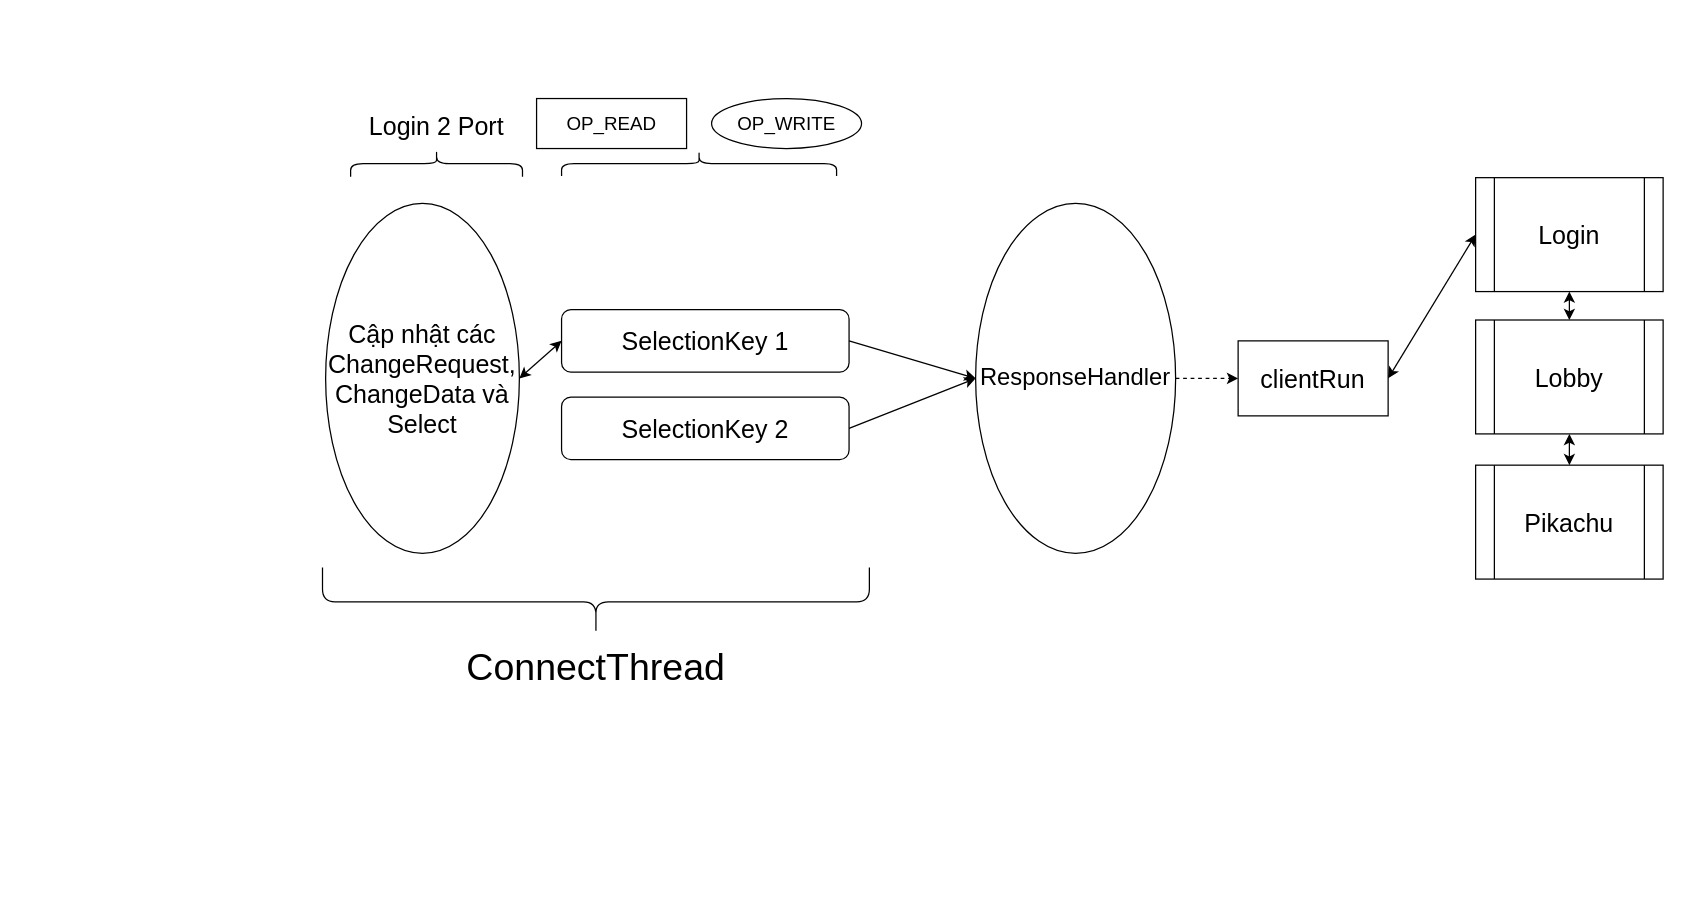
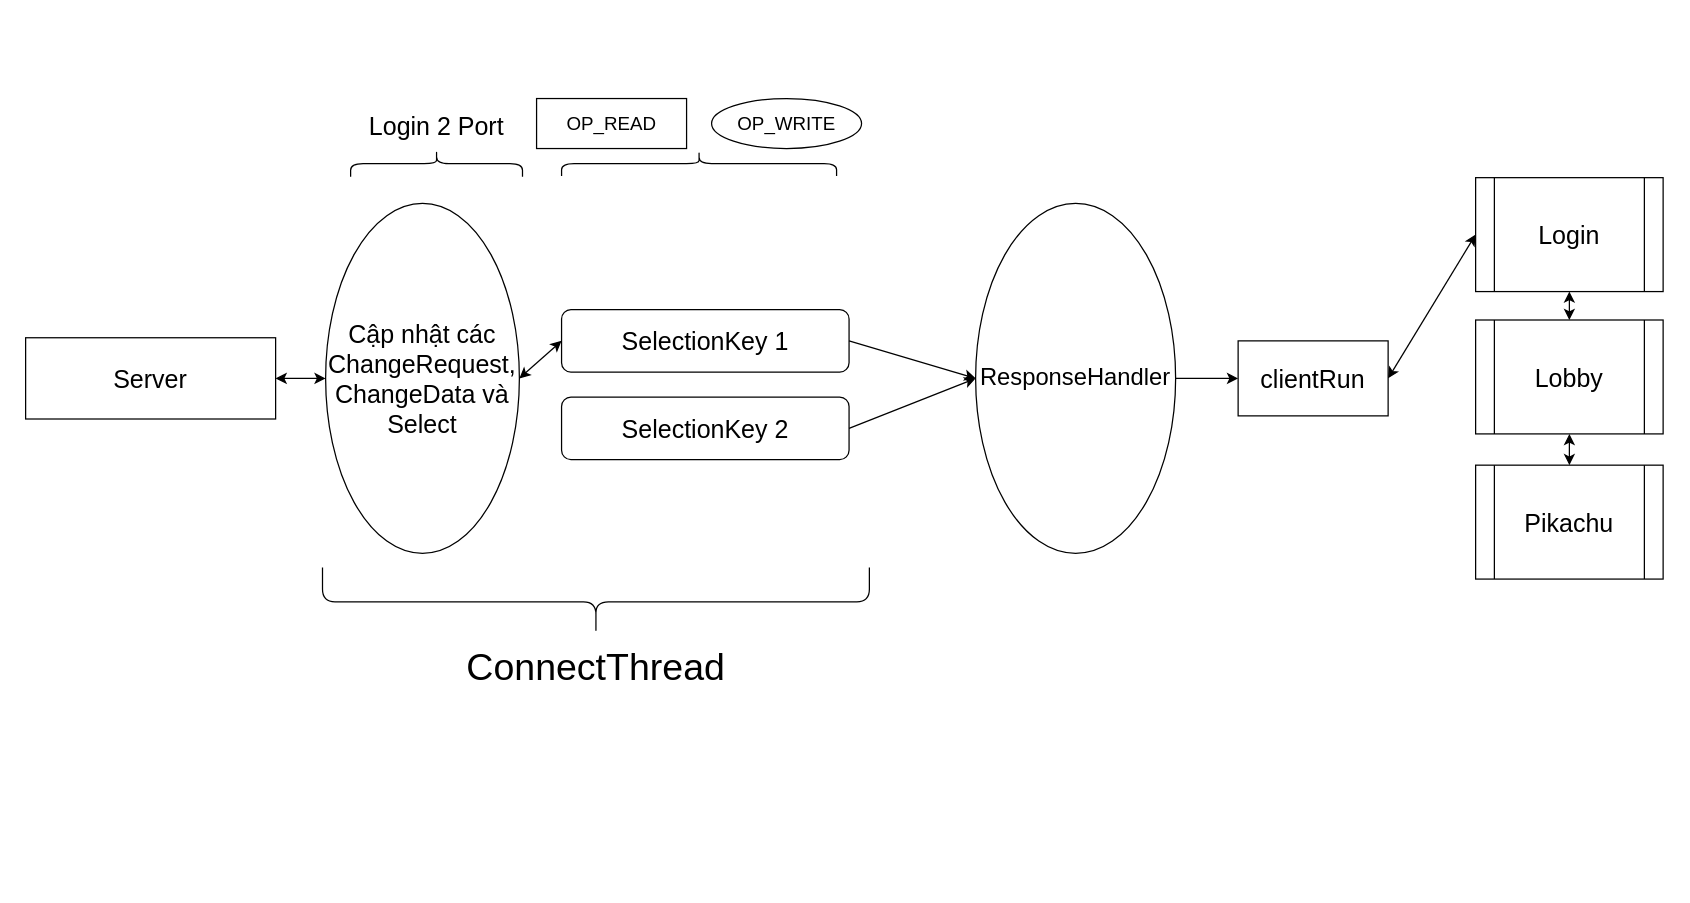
node "Server": added
edge "Server" -- "Cập nhật các ChangeRequest, ChangeData và Select": added
edge "ResponseHandler" -> "clientRun": style dashed -> solid
